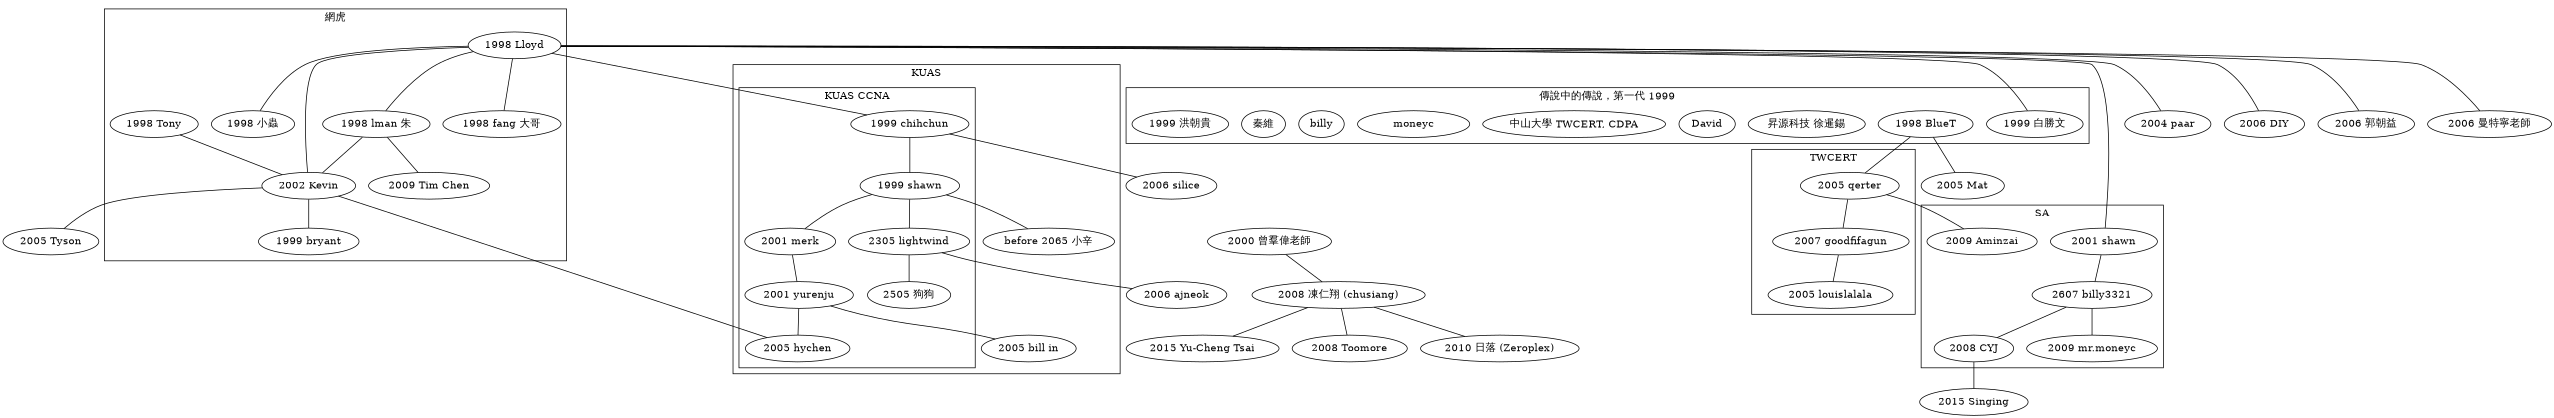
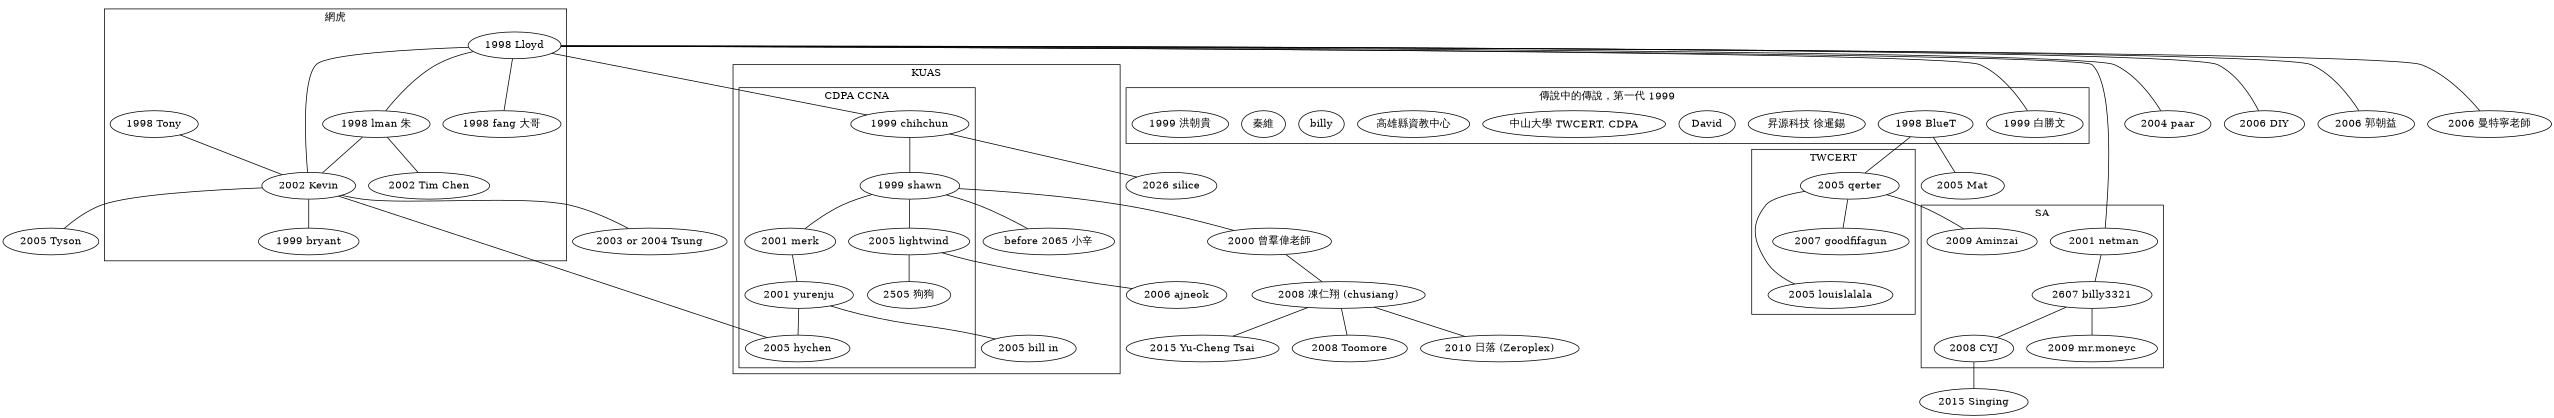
cluster "KUAS CCNA": label "KUAS CCNA" -> "CDPA CCNA"
node "1998 小蟲": removed
node "moneyc": label "moneyc" -> "高雄縣資教中心"
node "2009 Tim Chen": label "2009 Tim Chen" -> "2002 Tim Chen"
node "2006 silice": label "2006 silice" -> "2026 silice"
edge "1999 shawn" -- "2000 曾羣偉老師": added
node "2003 or 2004 Tsung": added
node "2305 lightwind": label "2305 lightwind" -> "2005 lightwind"
node "2001 shawn": label "2001 shawn" -> "2001 netman"
edge "2007 goodfifagun" -- "2005 louislalala": now "2005 qerter" -- "2005 louislalala"
